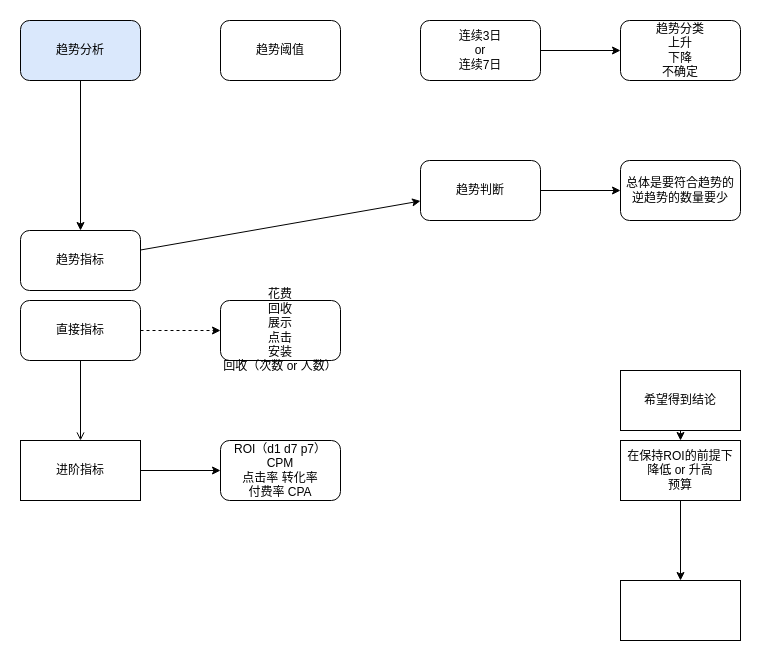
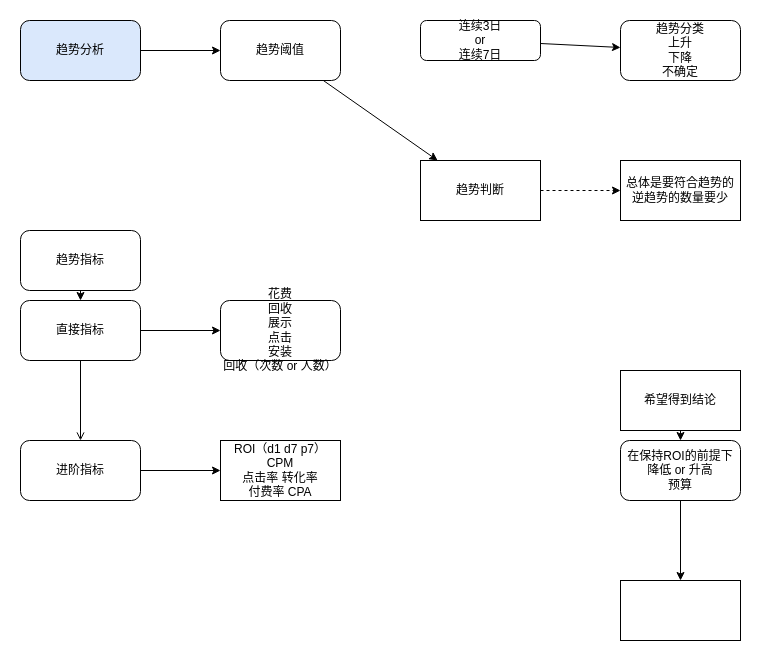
edge "趋势分析" -> "趋势阈值": added
node "连续3日 or 连续7日": size 120x60 -> 120x40
edge "趋势阈值" -> "趋势判断": added
edge "趋势分析" -> "趋势指标": removed
node "趋势判断": shape rounded rectangle -> rectangle
edge "趋势判断" -> "总体是要符合趋势的 逆趋势的数量要少": style solid -> dashed
node "总体是要符合趋势的 逆趋势的数量要少": shape rounded rectangle -> rectangle
edge "趋势指标" -> "趋势判断": now "趋势指标" -> "直接指标"
edge "直接指标" -> "花费 回收 展示 点击 安装 回收（次数 or 人数）": style dashed -> solid
node "进阶指标": shape rectangle -> rounded rectangle
node "ROI（d1 d7 p7） CPM 点击率 转化率 付费率 CPA": shape rounded rectangle -> rectangle
node "在保持ROI的前提下 降低 or 升高 预算": shape rectangle -> rounded rectangle
